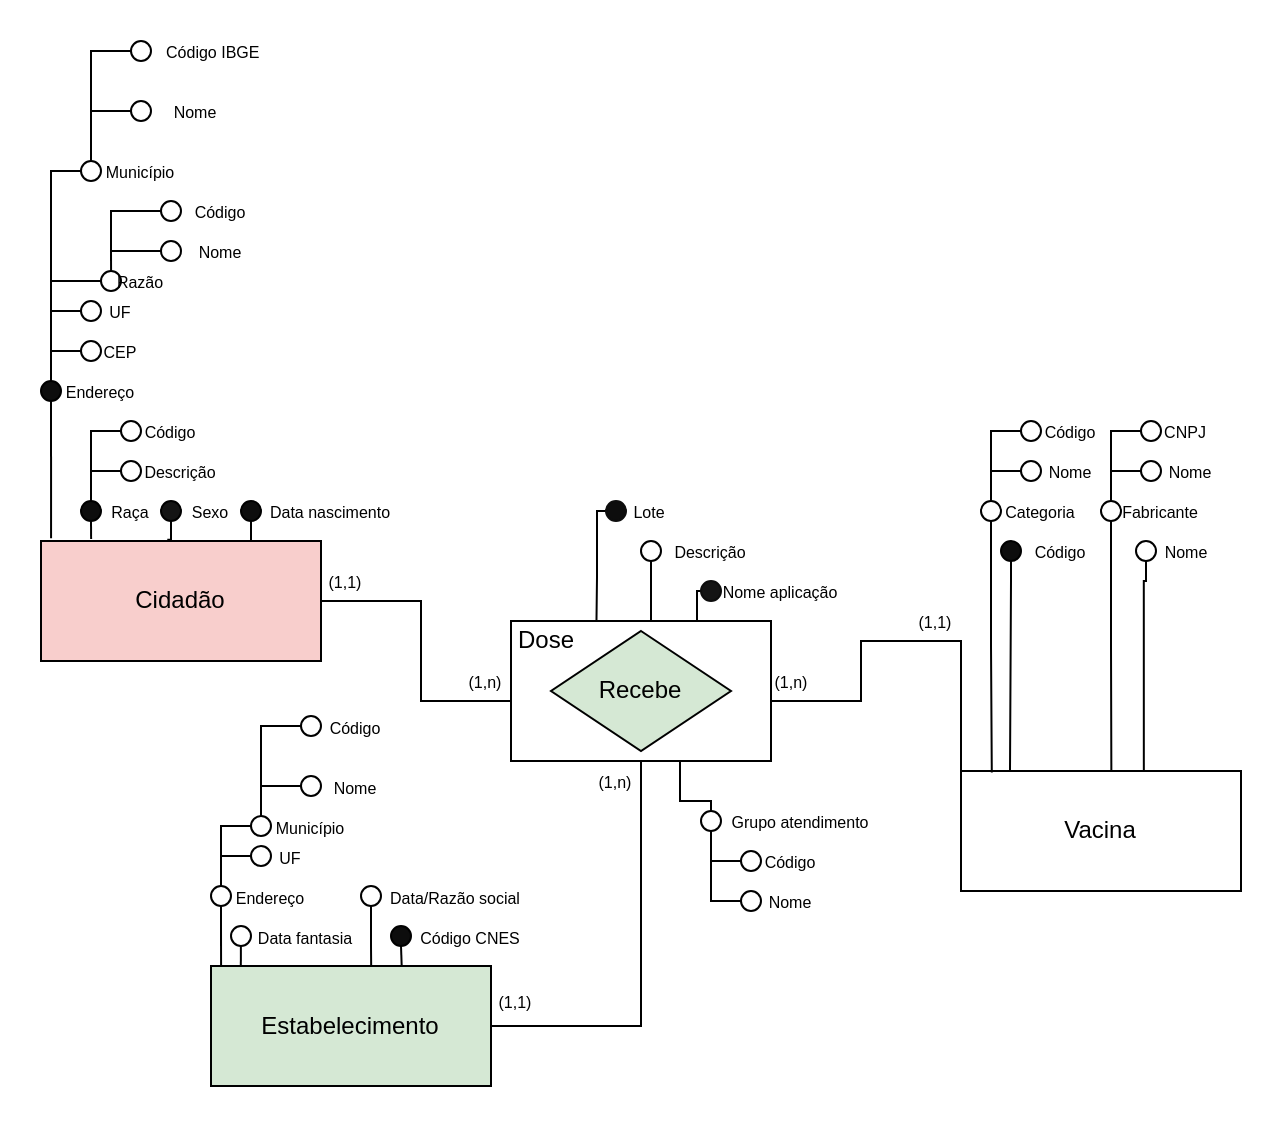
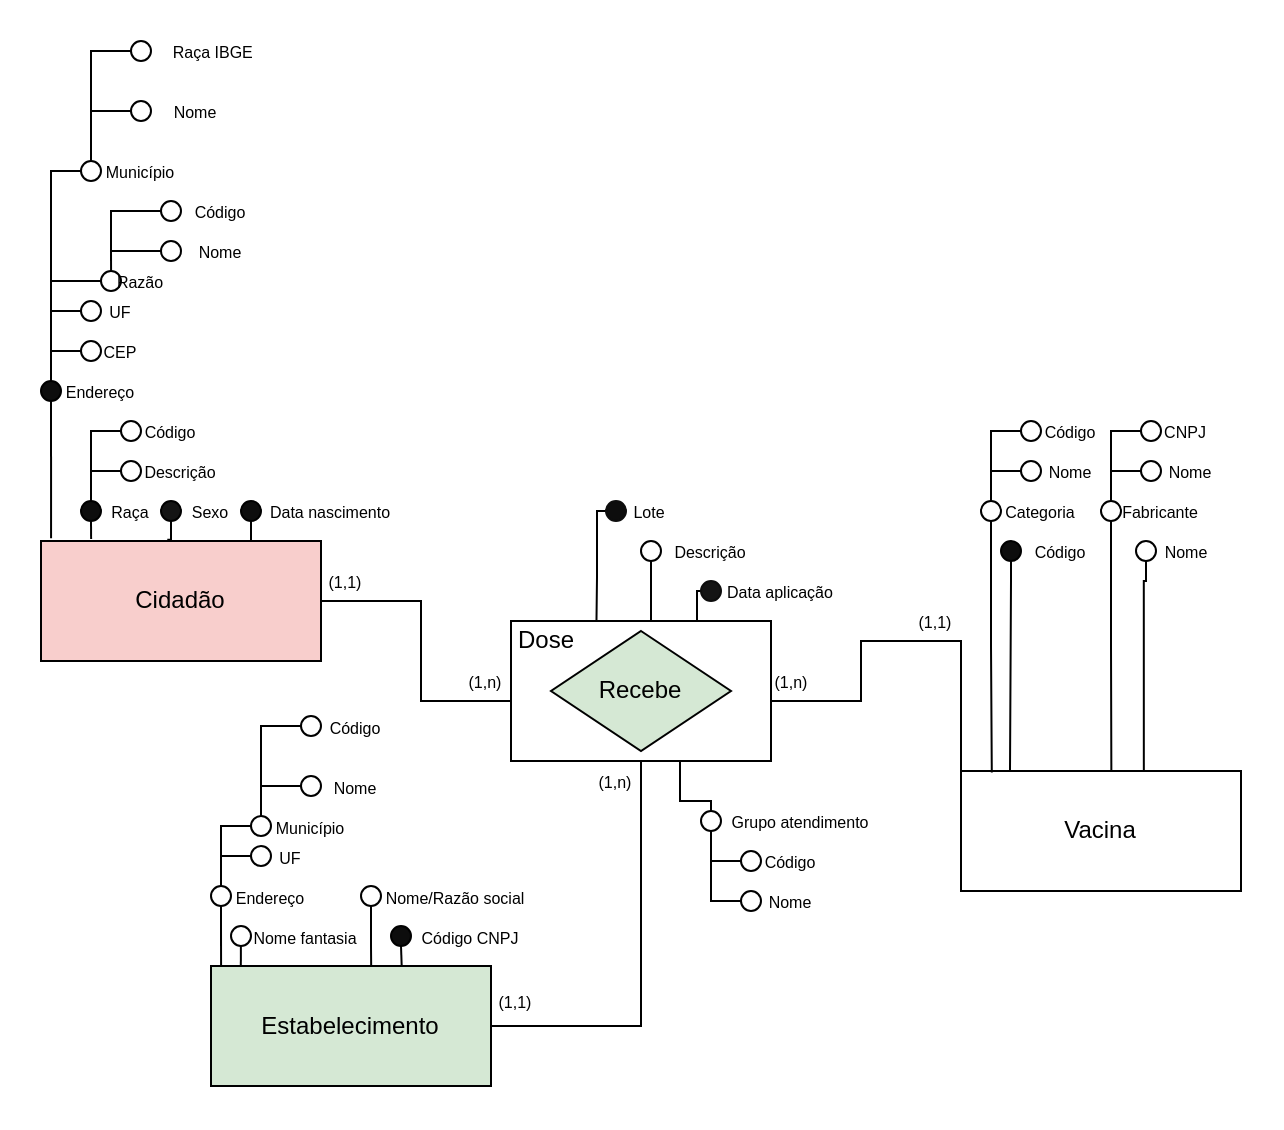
node "Código IBGE": label "Código IBGE" -> "Raça IBGE"
node "Nome aplicação": label "Nome aplicação" -> "Data aplicação"
node "Data/Razão social": label "Data/Razão social" -> "Nome/Razão social"
node "Data fantasia": label "Data fantasia" -> "Nome fantasia"
node "Código CNES": label "Código CNES" -> "Código CNPJ"
